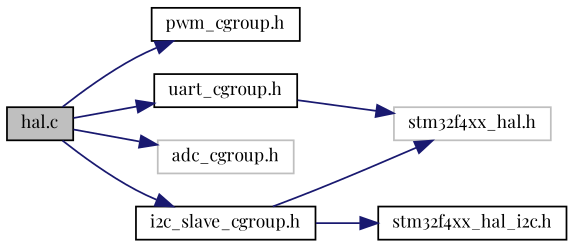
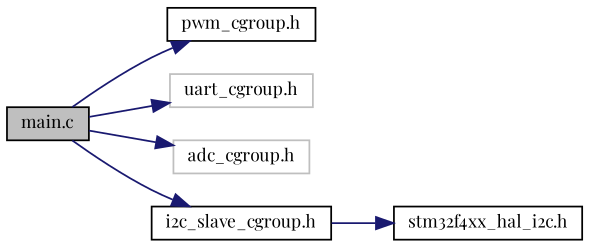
node "uart_cgroup.h": color black -> grey75
node "hal.c": label "hal.c" -> "main.c"
node "stm32f4xx_hal.h": removed
